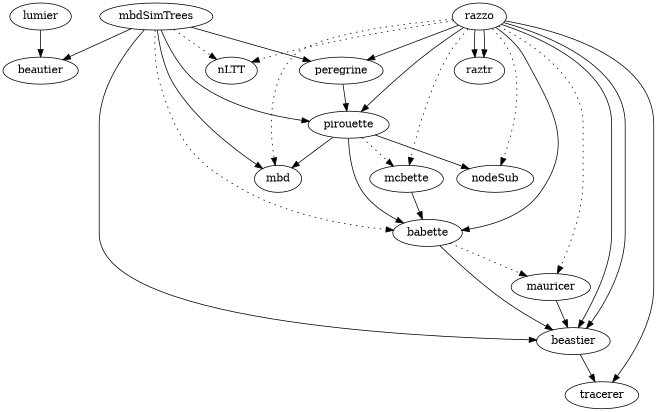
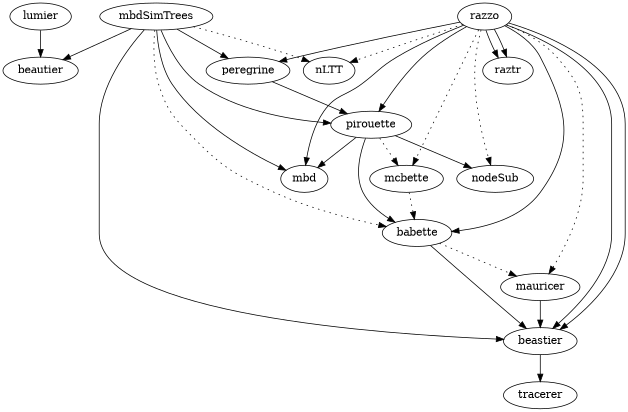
edge "razzo" -> "mbd": style dotted -> solid
edge "razzo" -> "tracerer": removed
edge "mcbette" -> "babette": style solid -> dotted
